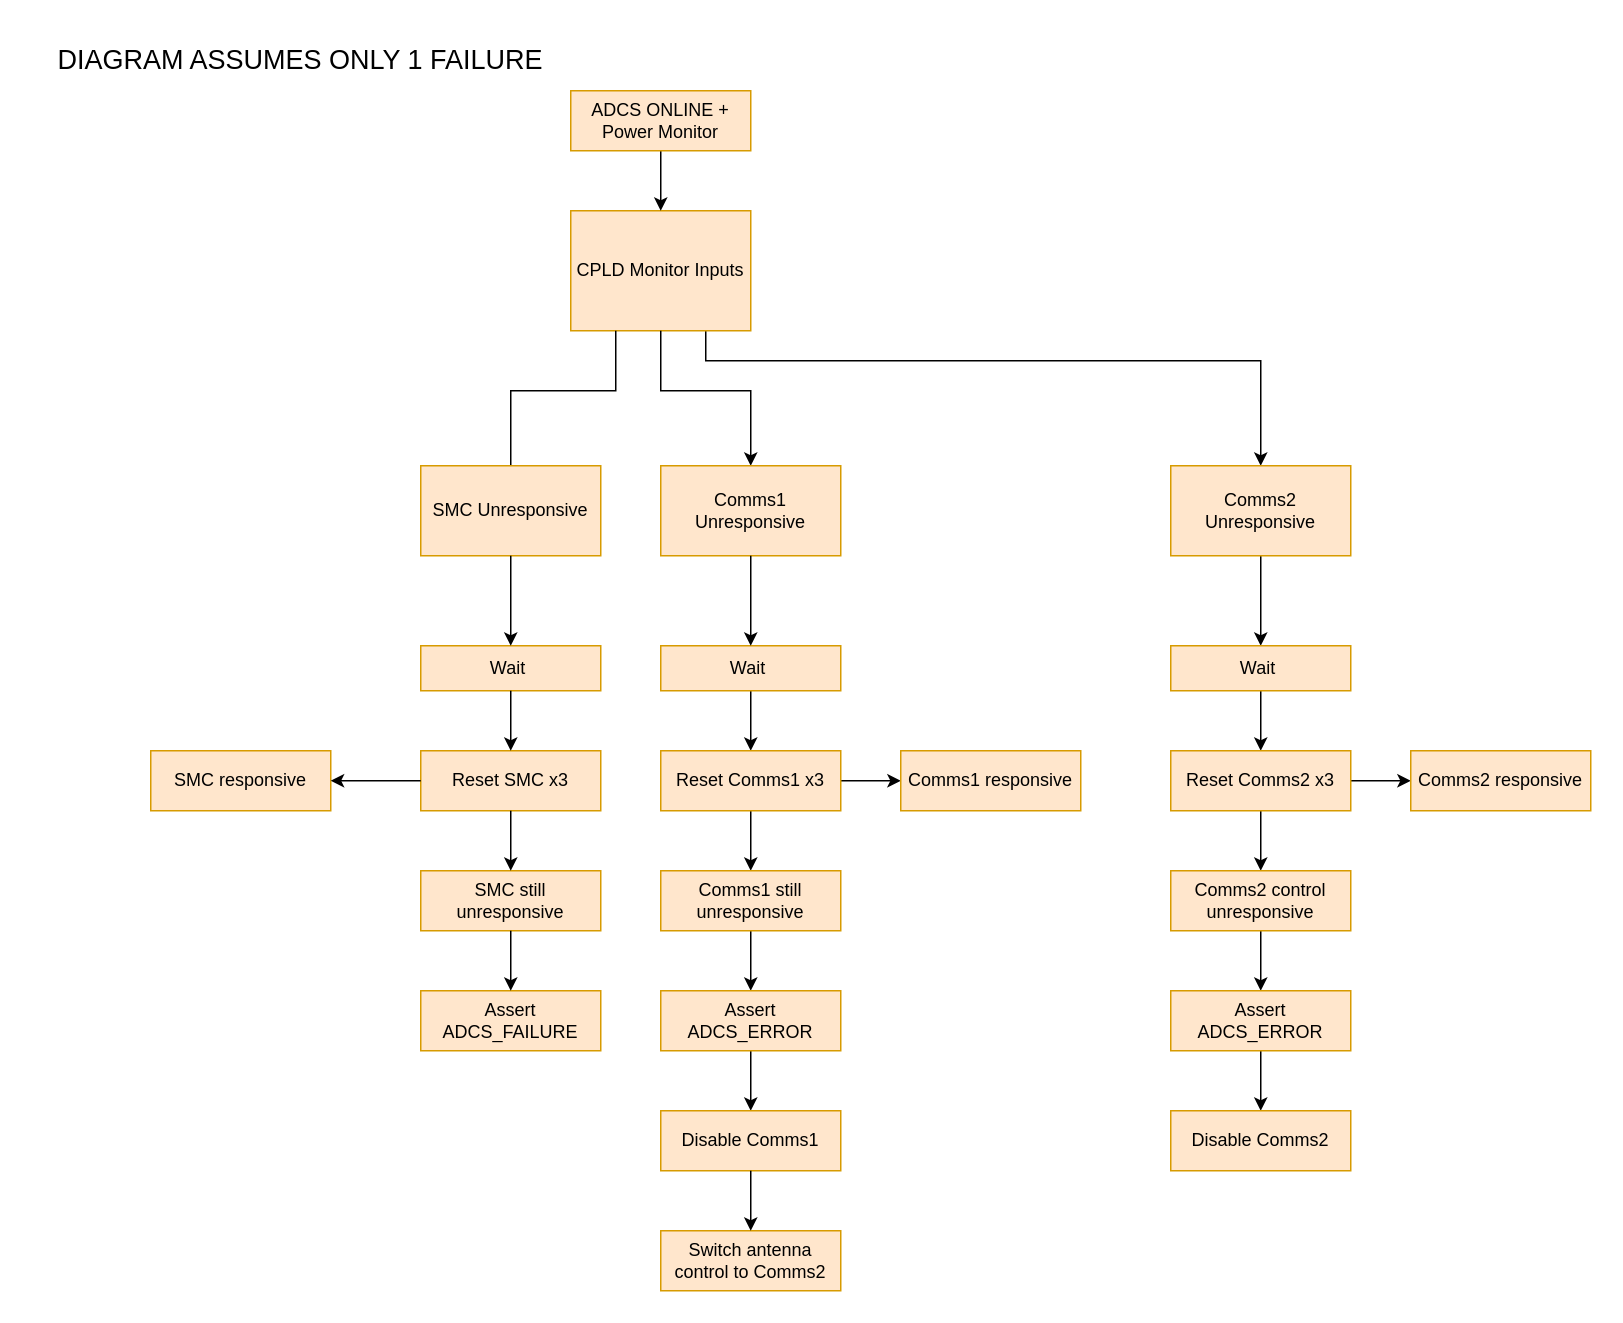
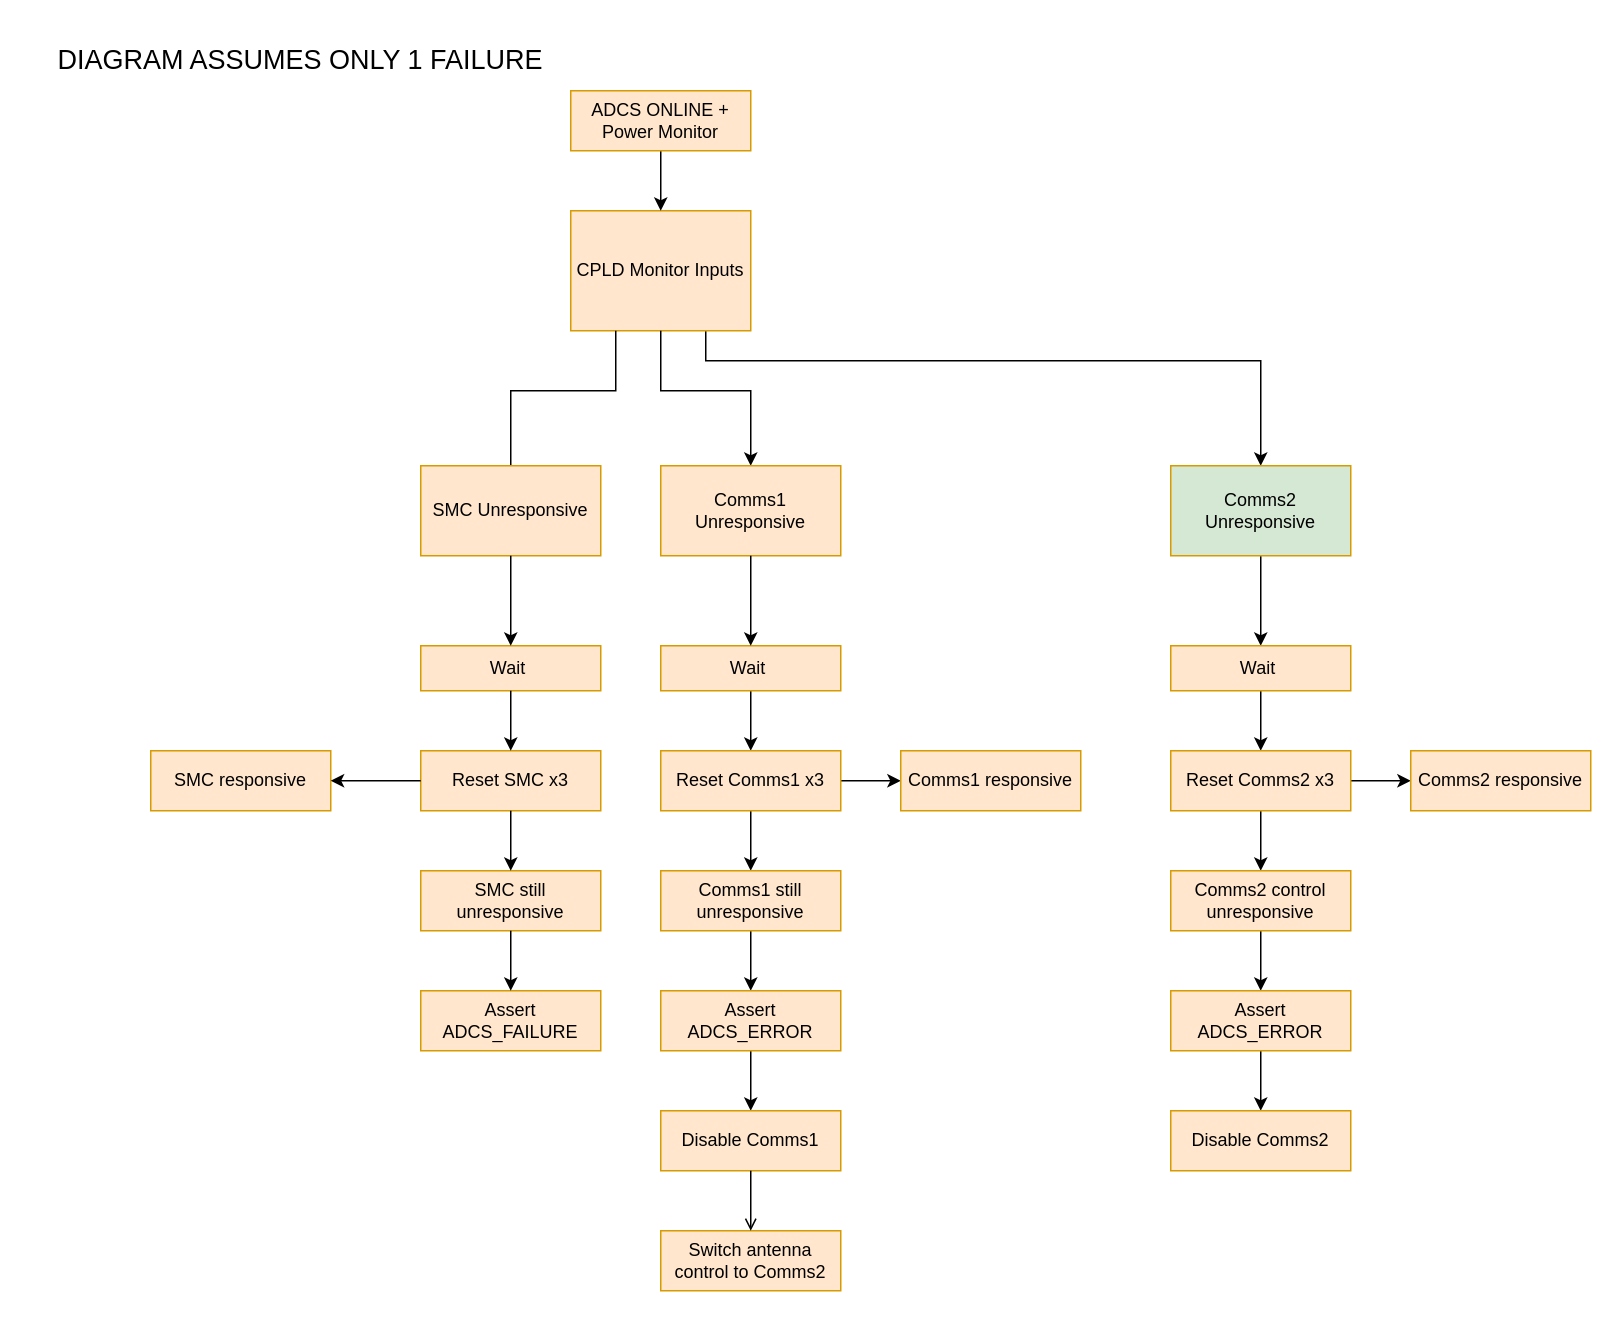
node "Comms2 Unresponsive": fillcolor #ffe6cc -> #d5e8d4
edge "Disable Comms1" -> "Switch antenna control to Comms2": arrowhead classic -> open
